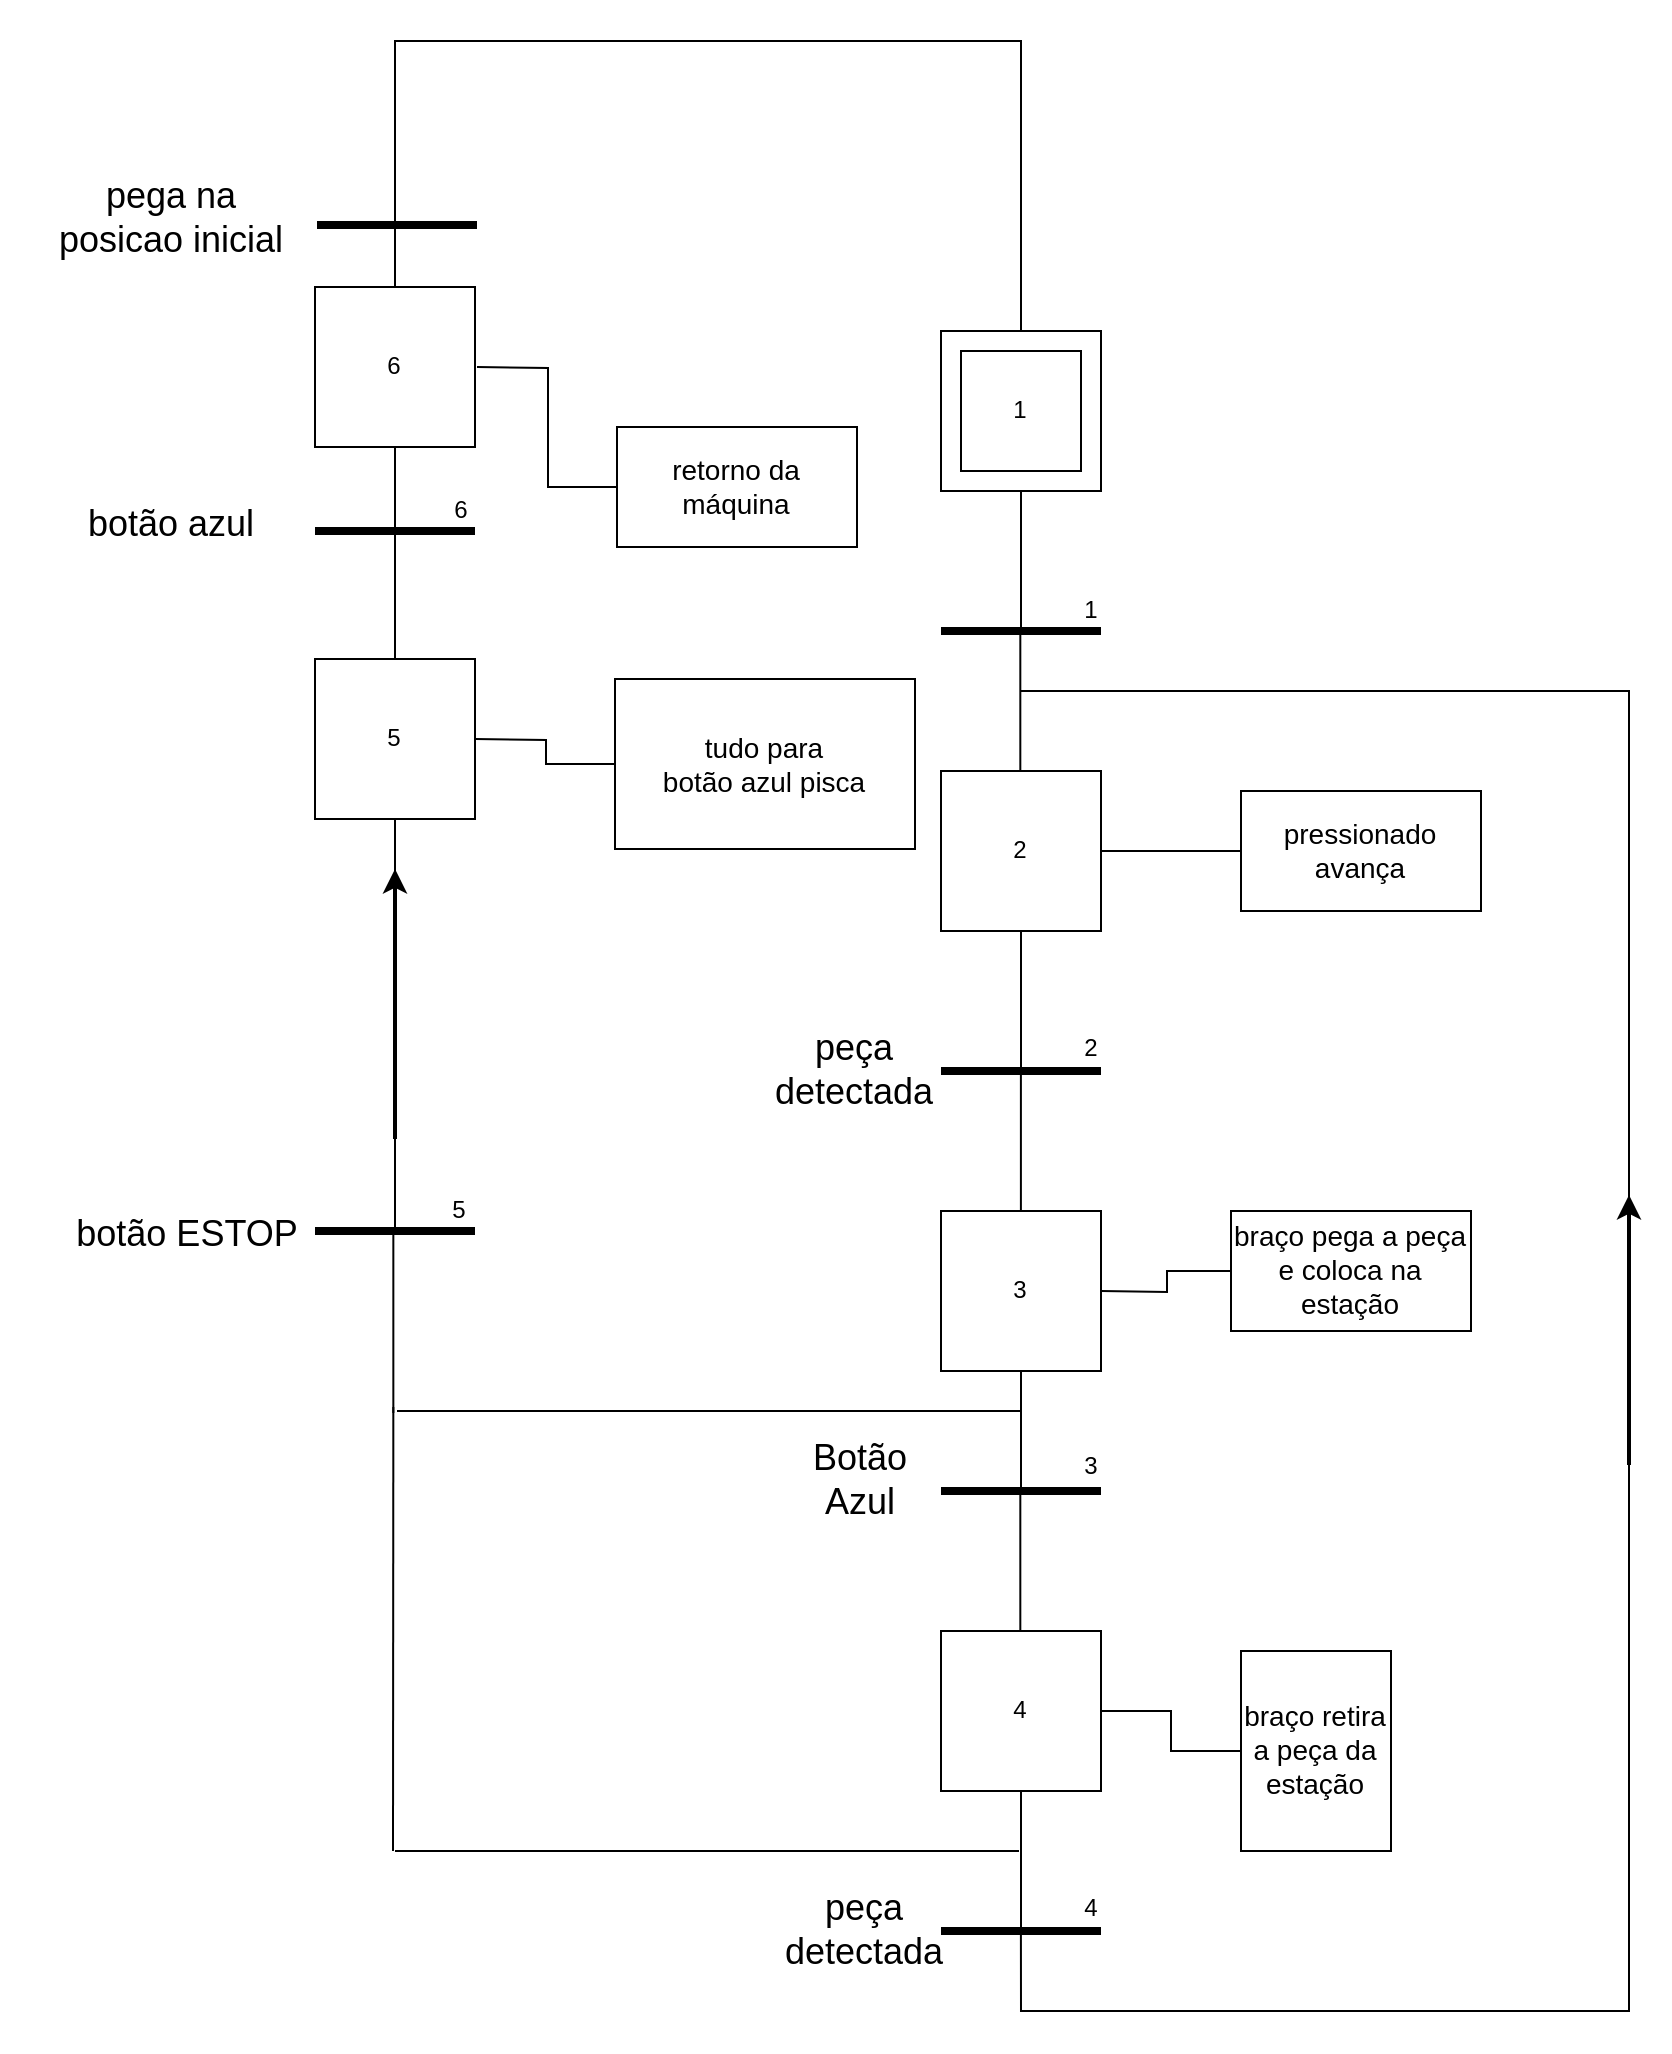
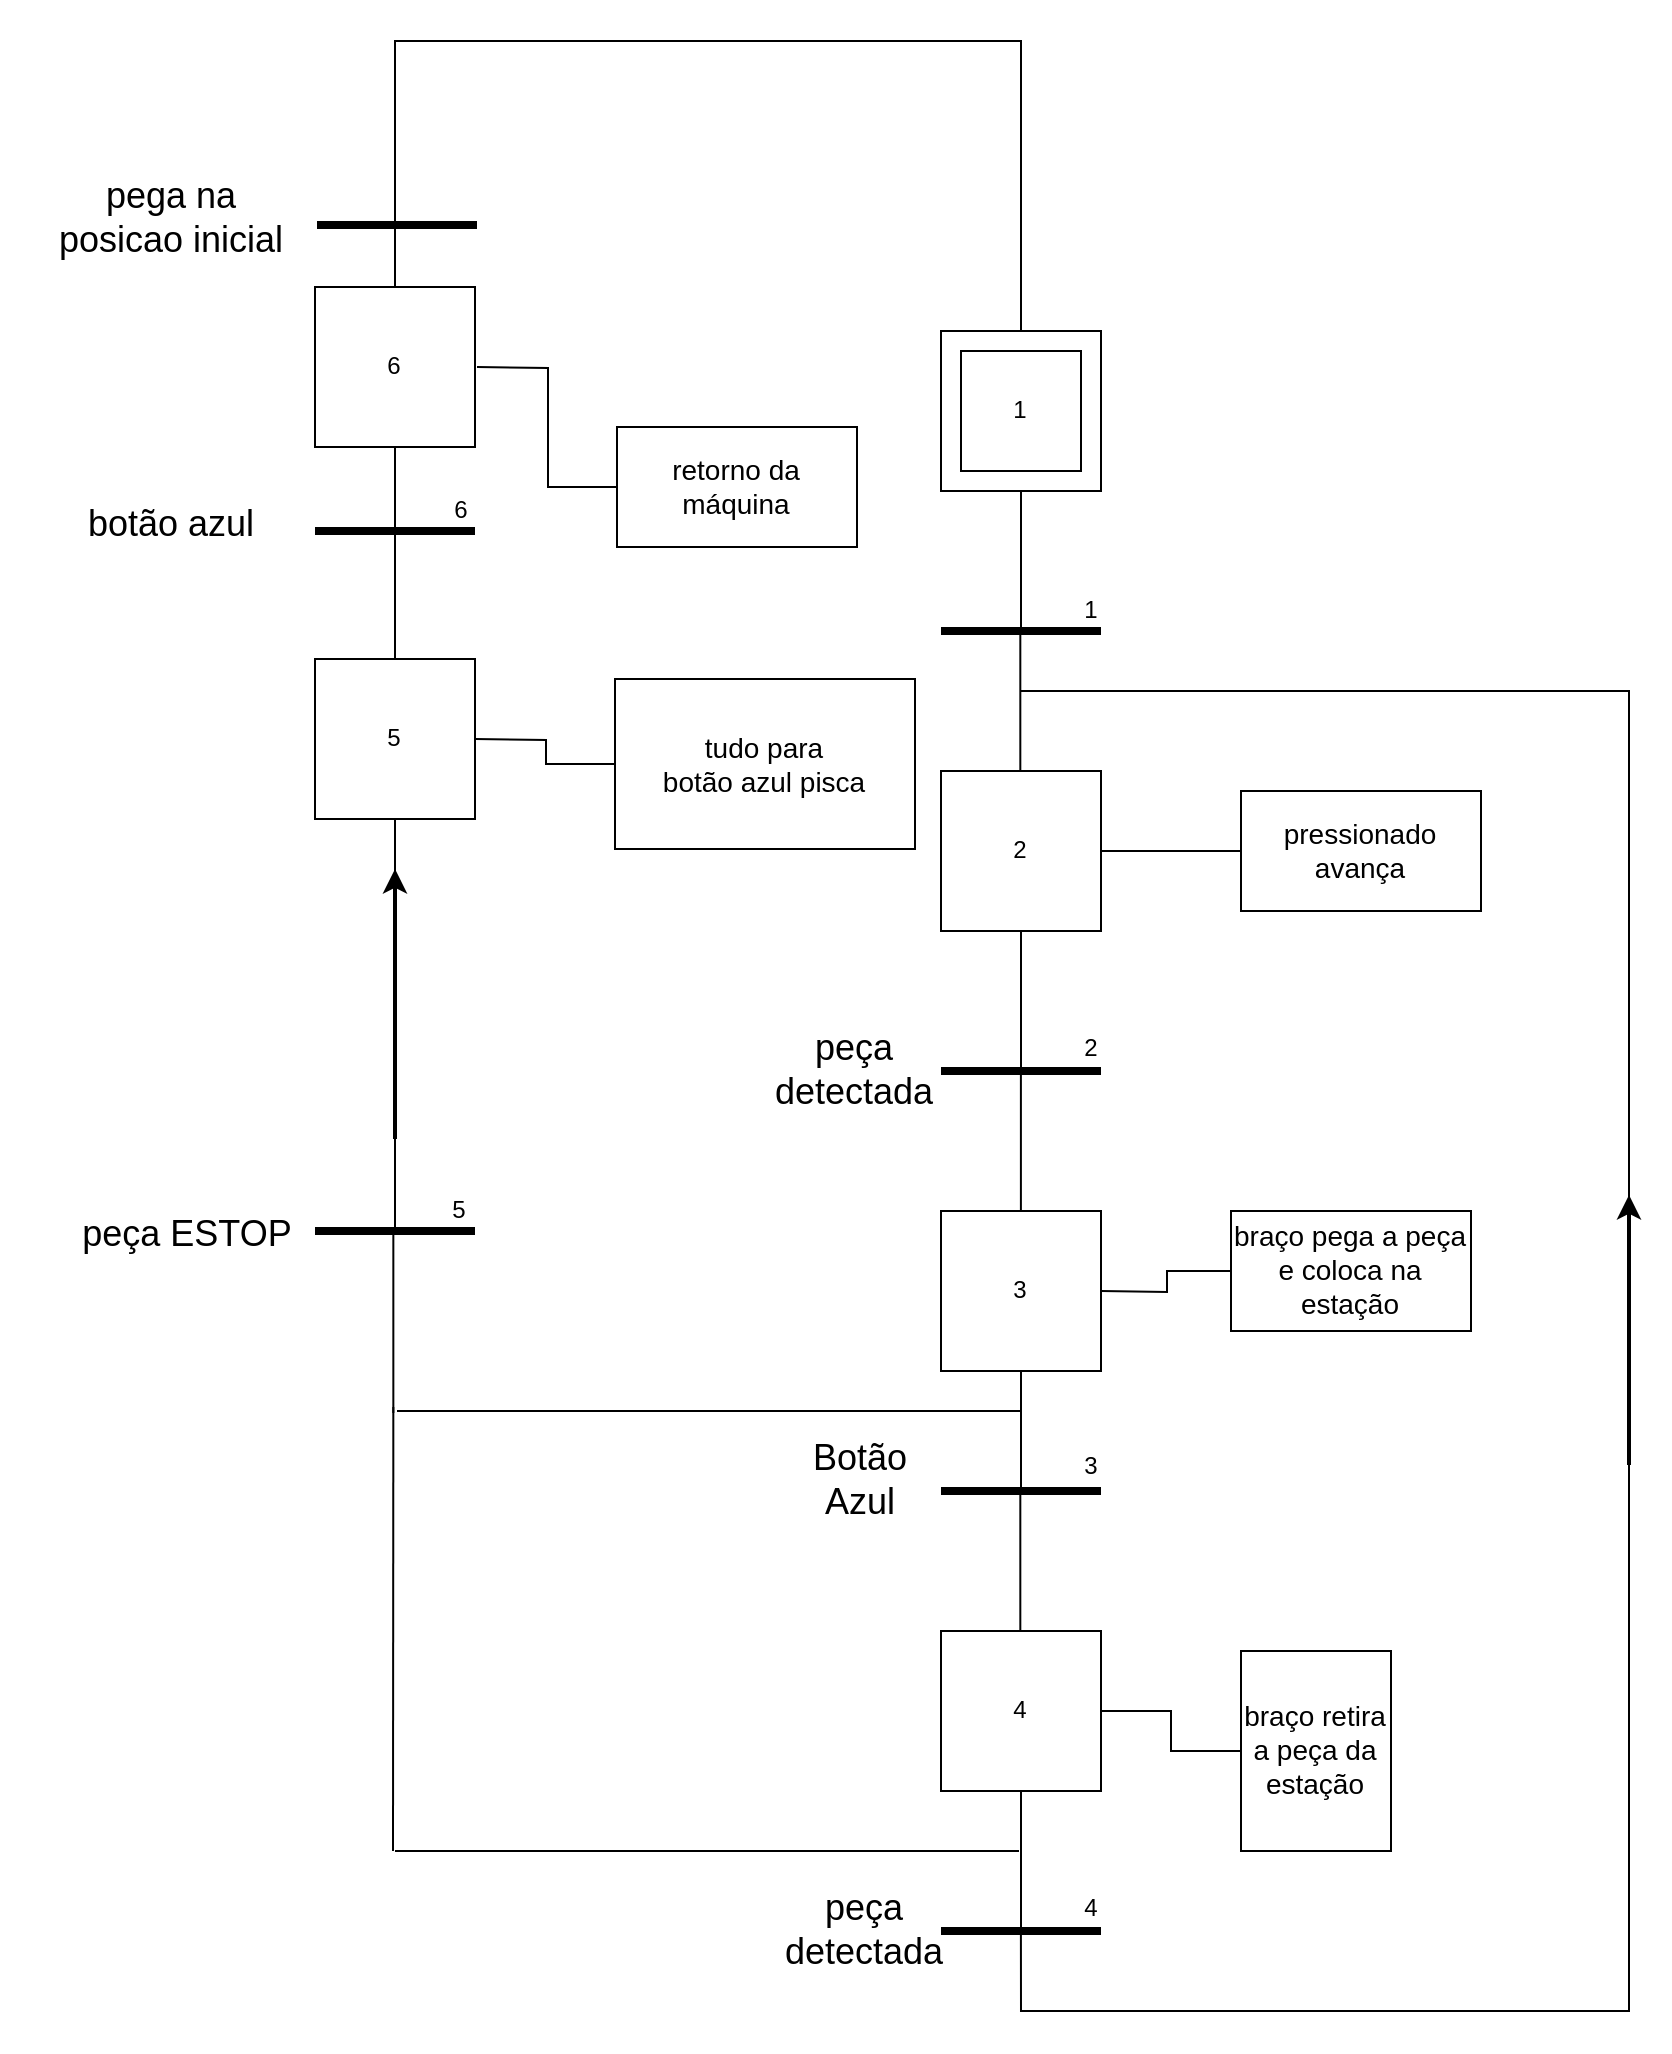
node "botão ESTOP": label "botão ESTOP" -> "peça ESTOP"
